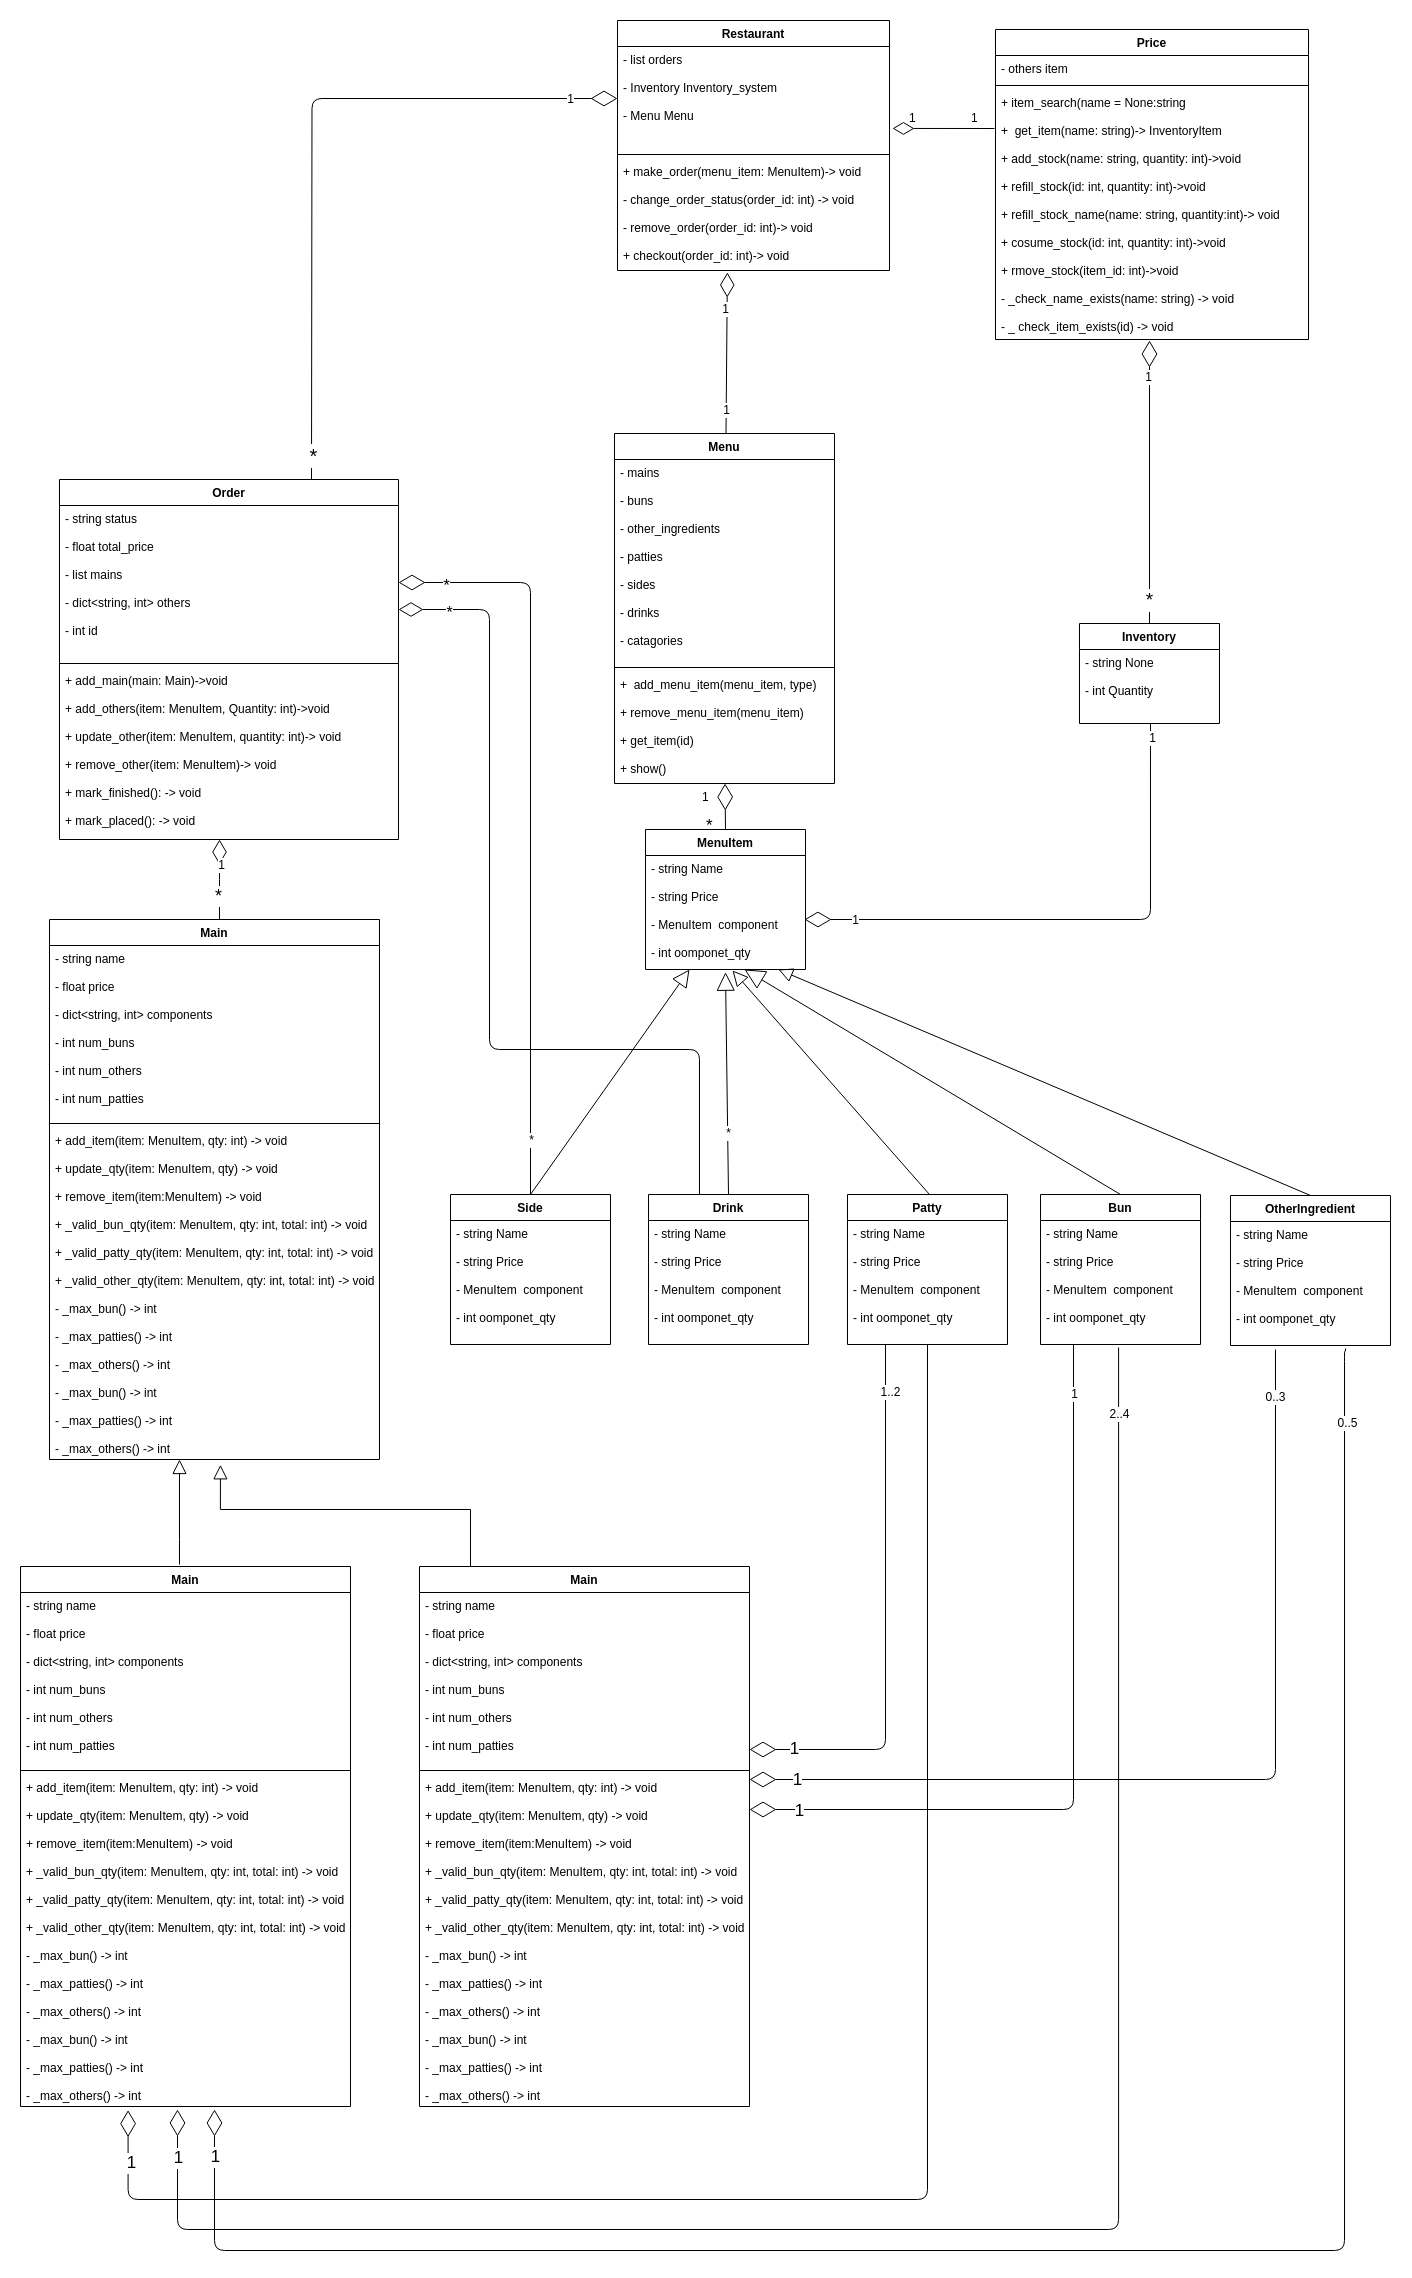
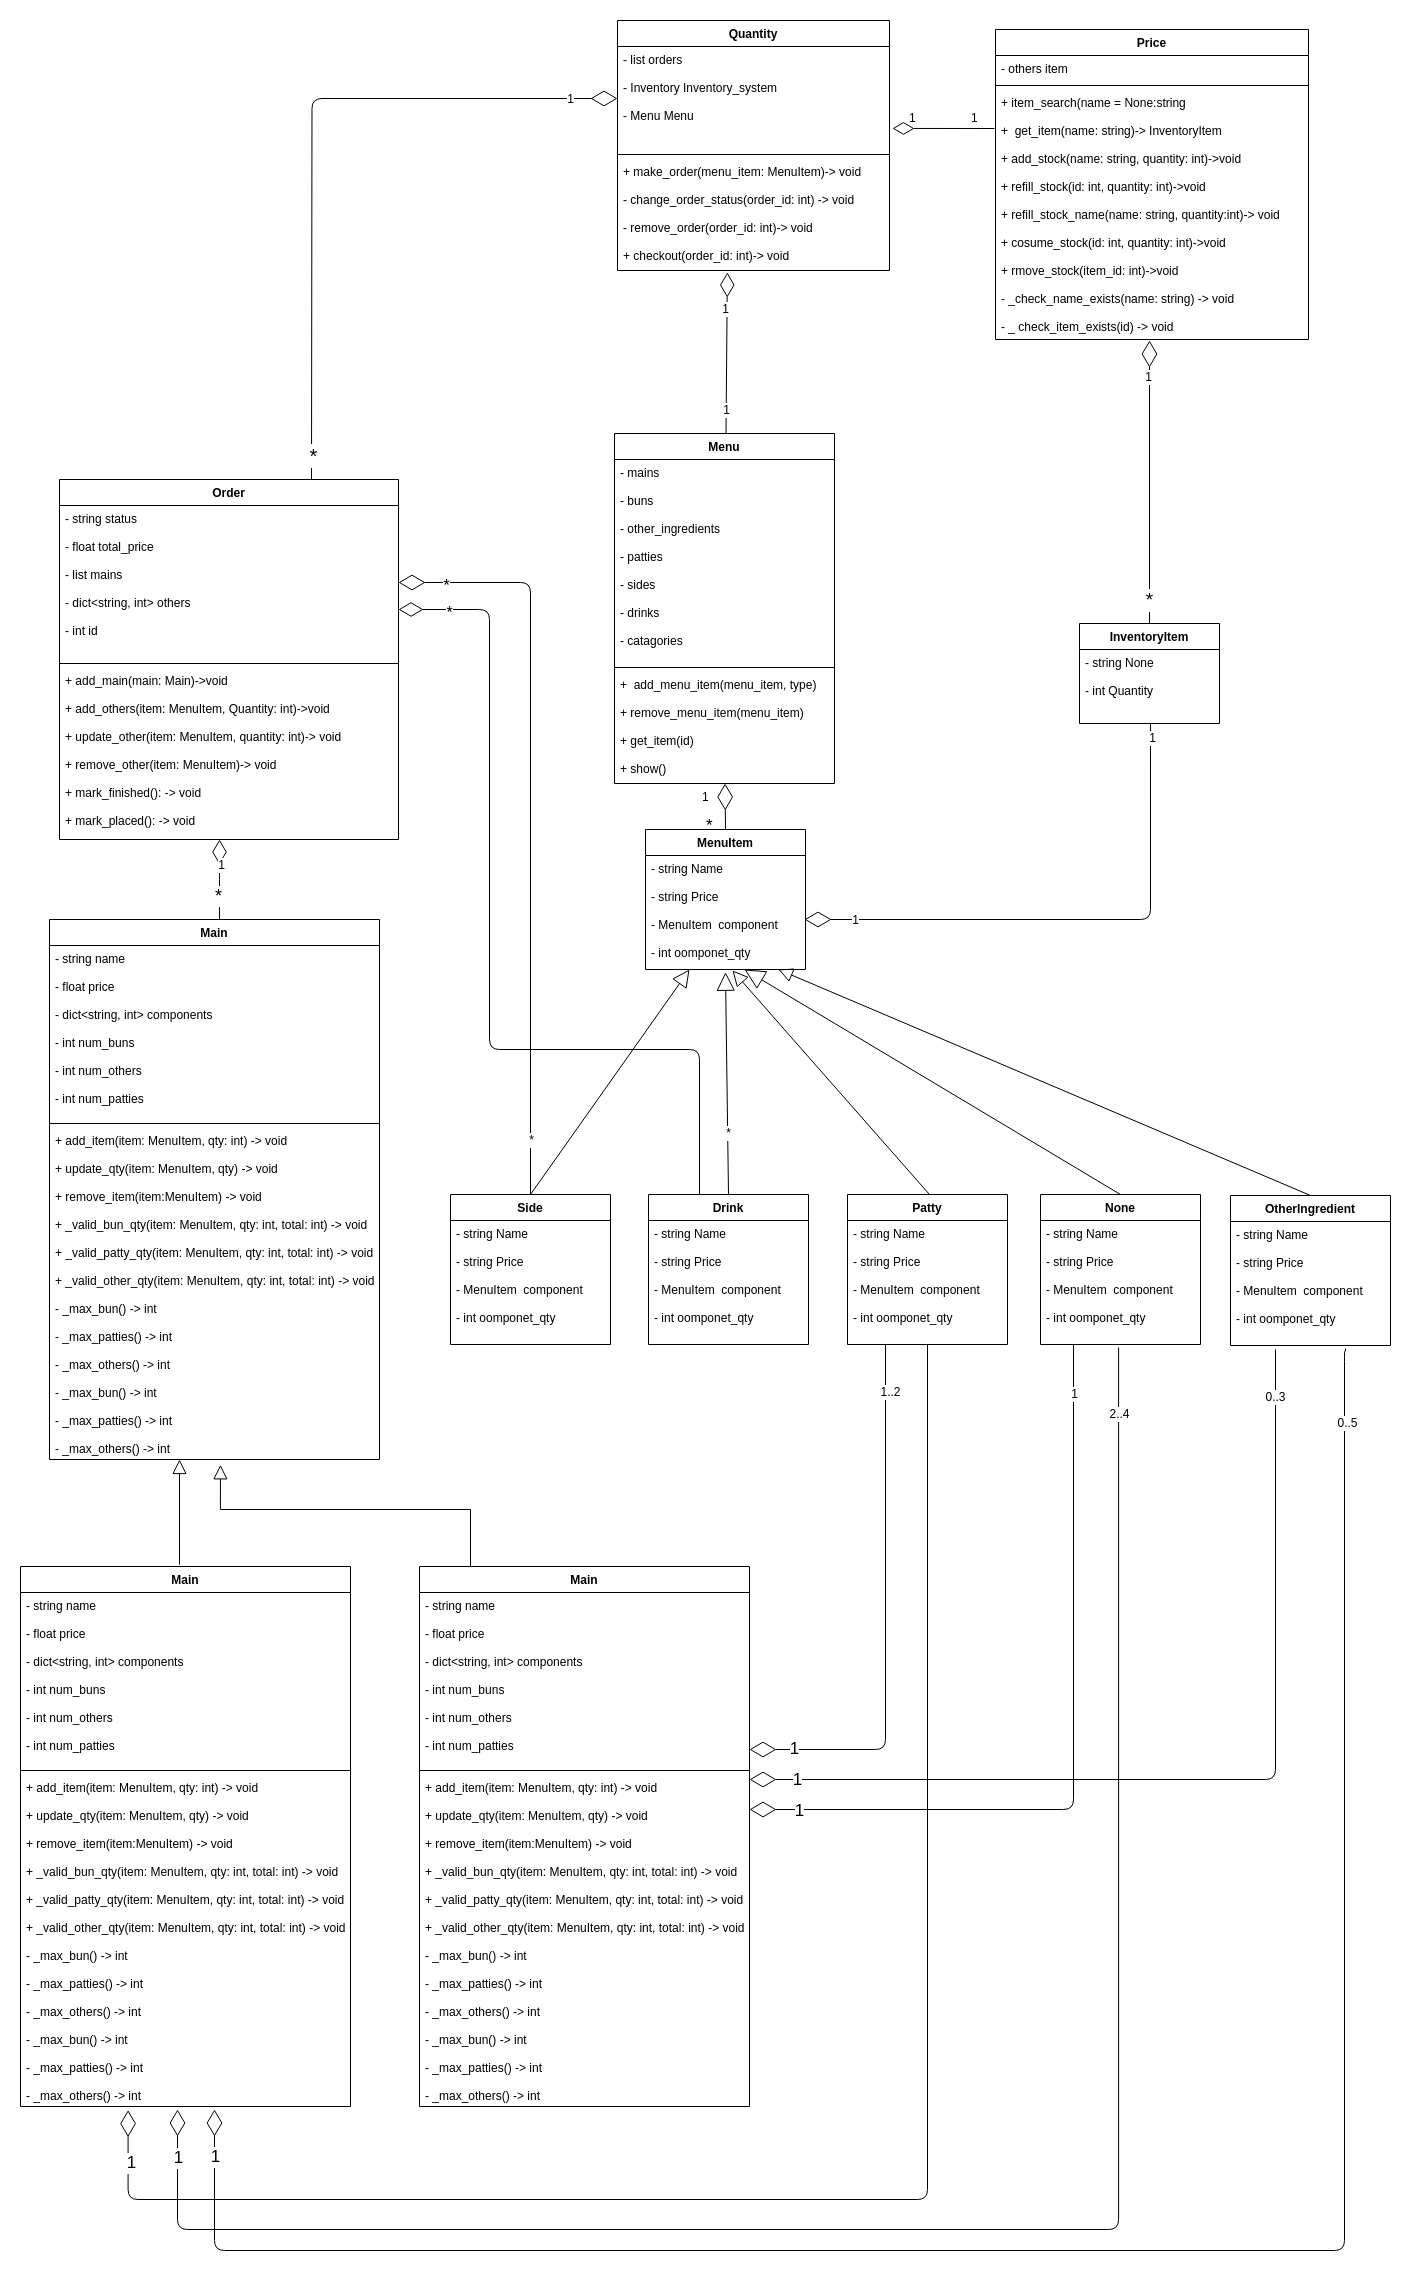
node "Restaurant": label "Restaurant" -> "Quantity"
node "Inventory": label "Inventory" -> "InventoryItem"
node "Bun": label "Bun" -> "None"
